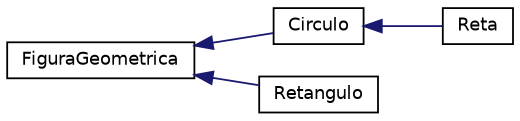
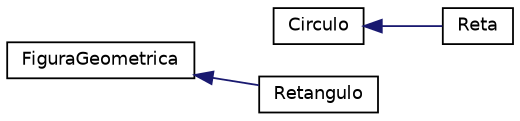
edge "Circulo" -> "FiguraGeometrica": removed
